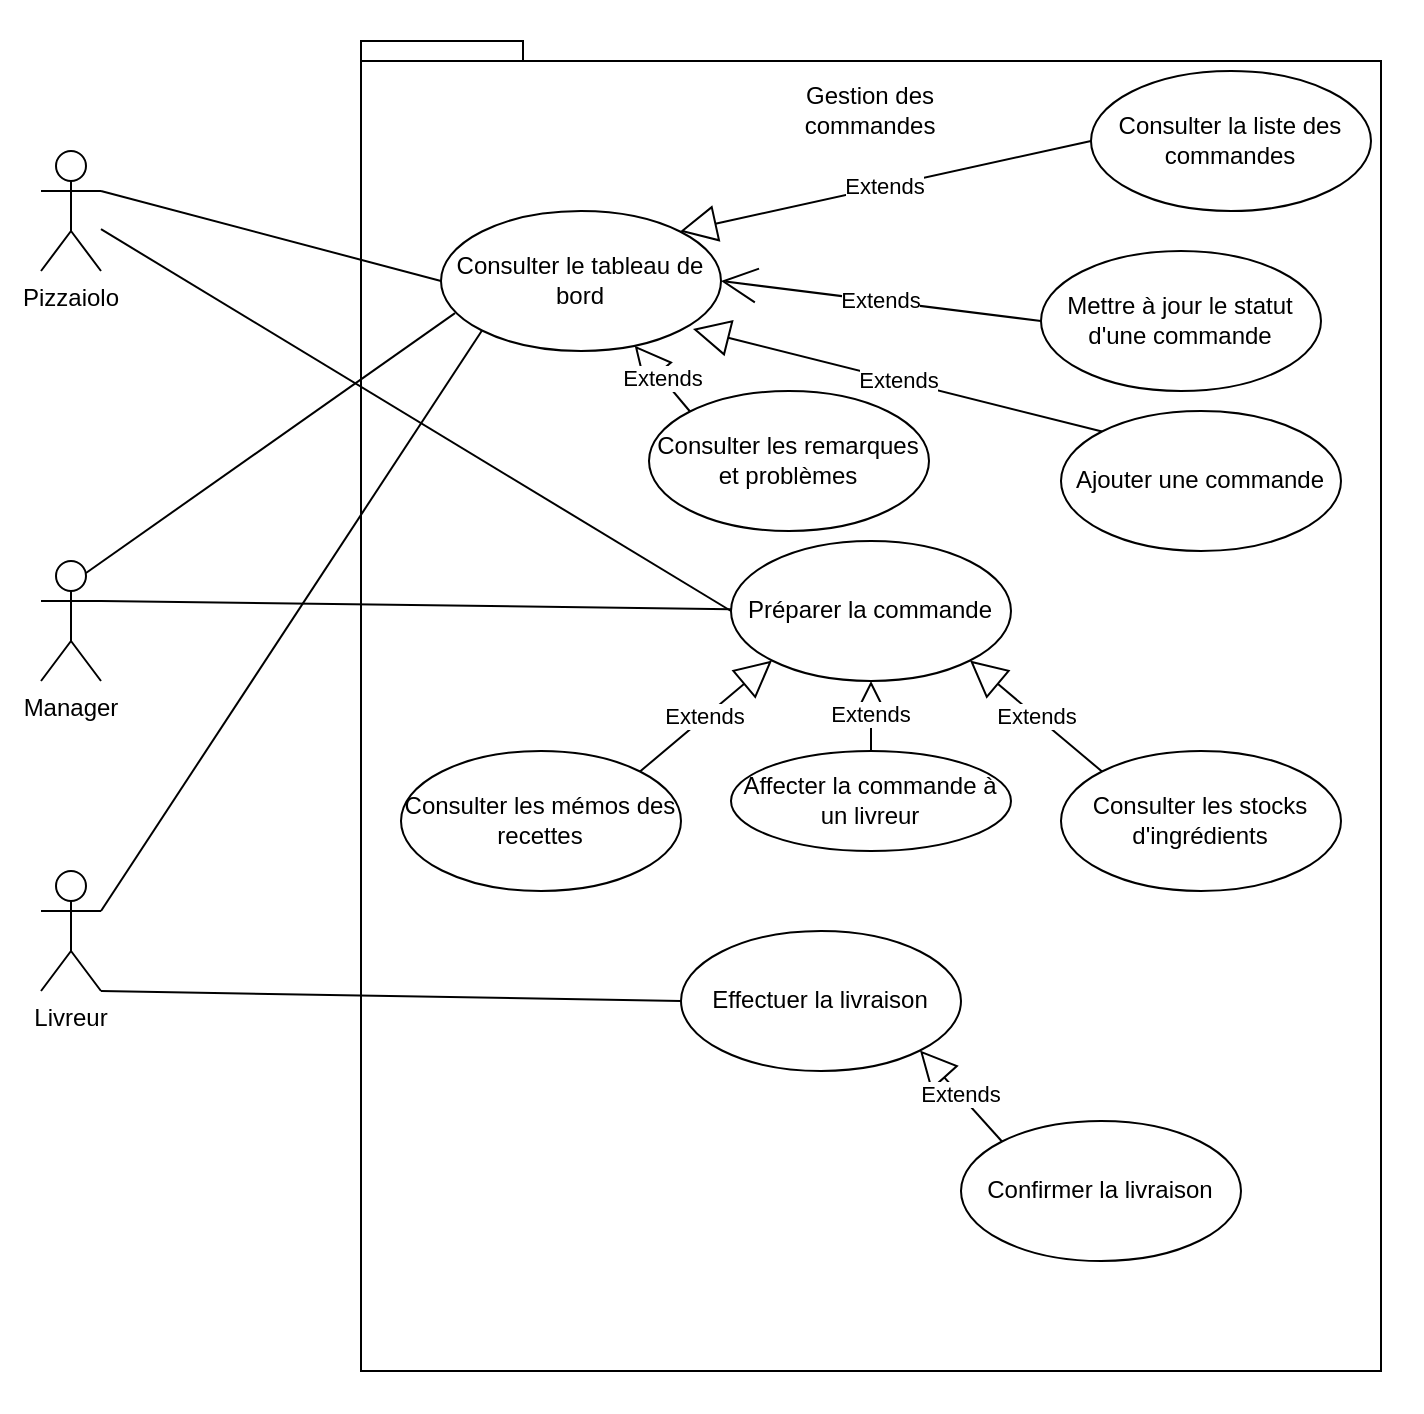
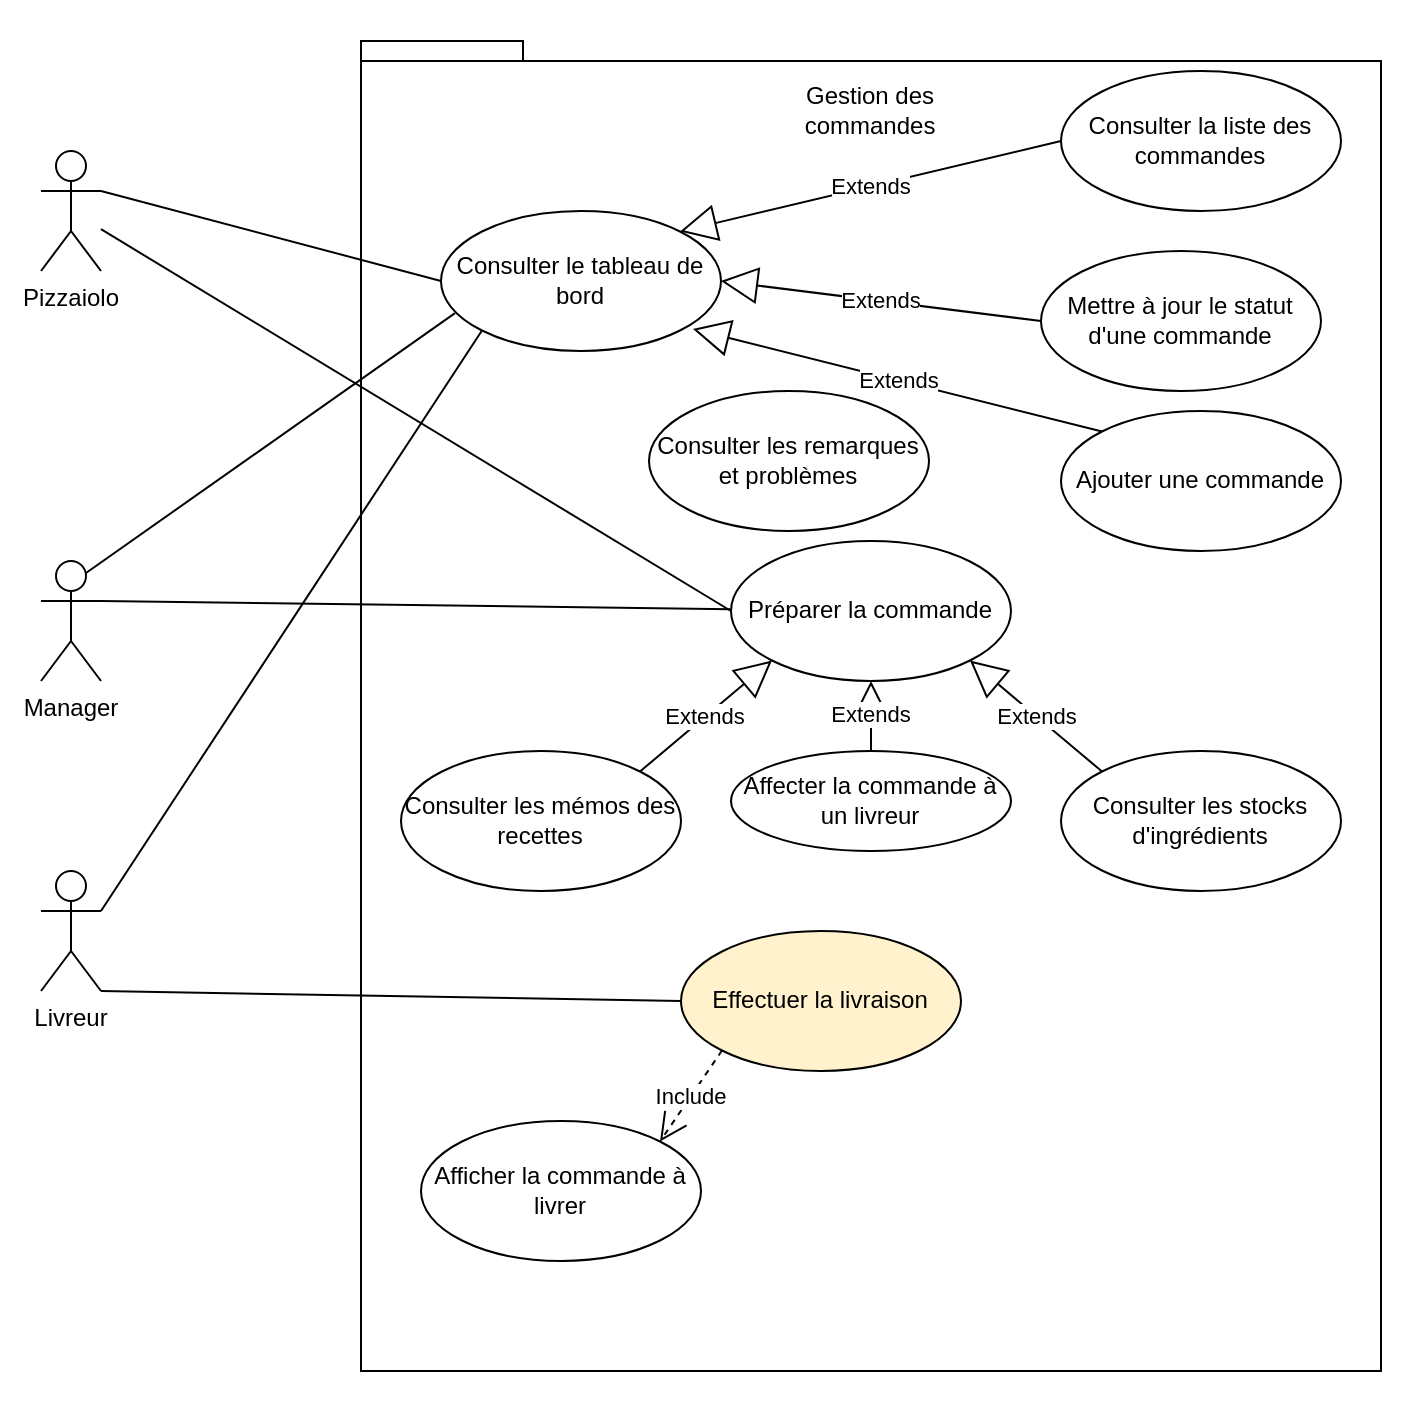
node "Consulter la liste des commandes": moved (1231, 141) -> (1201, 141)
edge "Mettre à jour le statut d'une commande" -> "Consulter le tableau de bord": arrowhead open -> block
edge "Consulter les remarques et problèmes" -> "Consulter le tableau de bord": removed, label "Extends"
node "Effectuer la livraison": fillcolor #ffffff -> #fff2cc
edge "Effectuer la livraison" -> "Afficher la commande à livrer": added, label "Include"
edge "Confirmer la livraison" -> "Effectuer la livraison": removed, label "Extends"
node "Afficher la commande à livrer": added
node "Confirmer la livraison": removed
